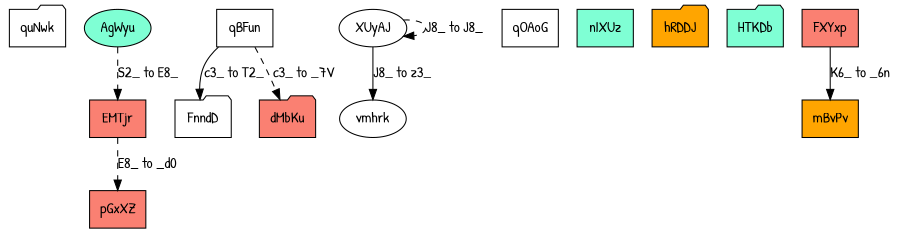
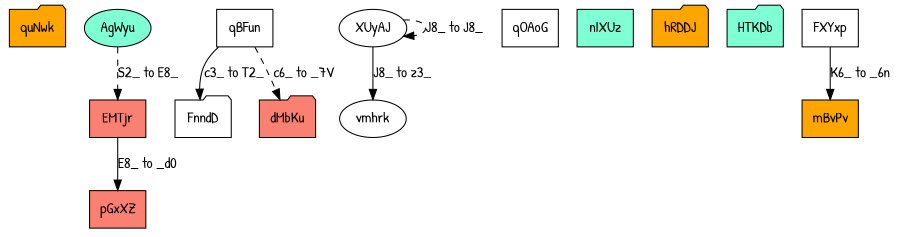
node "quNwk": fillcolor white -> orange
node "FXYxp": fillcolor salmon -> white
edge "qBFun" -> "dMbKu": label "c3_ to _7V" -> "c6_ to _7V"
edge "EMTjr" -> "pGxXZ": style dashed -> solid
